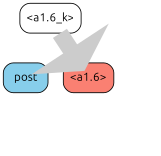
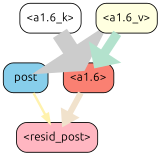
node "<a1.6_v>": added
node "<resid_post>": added
